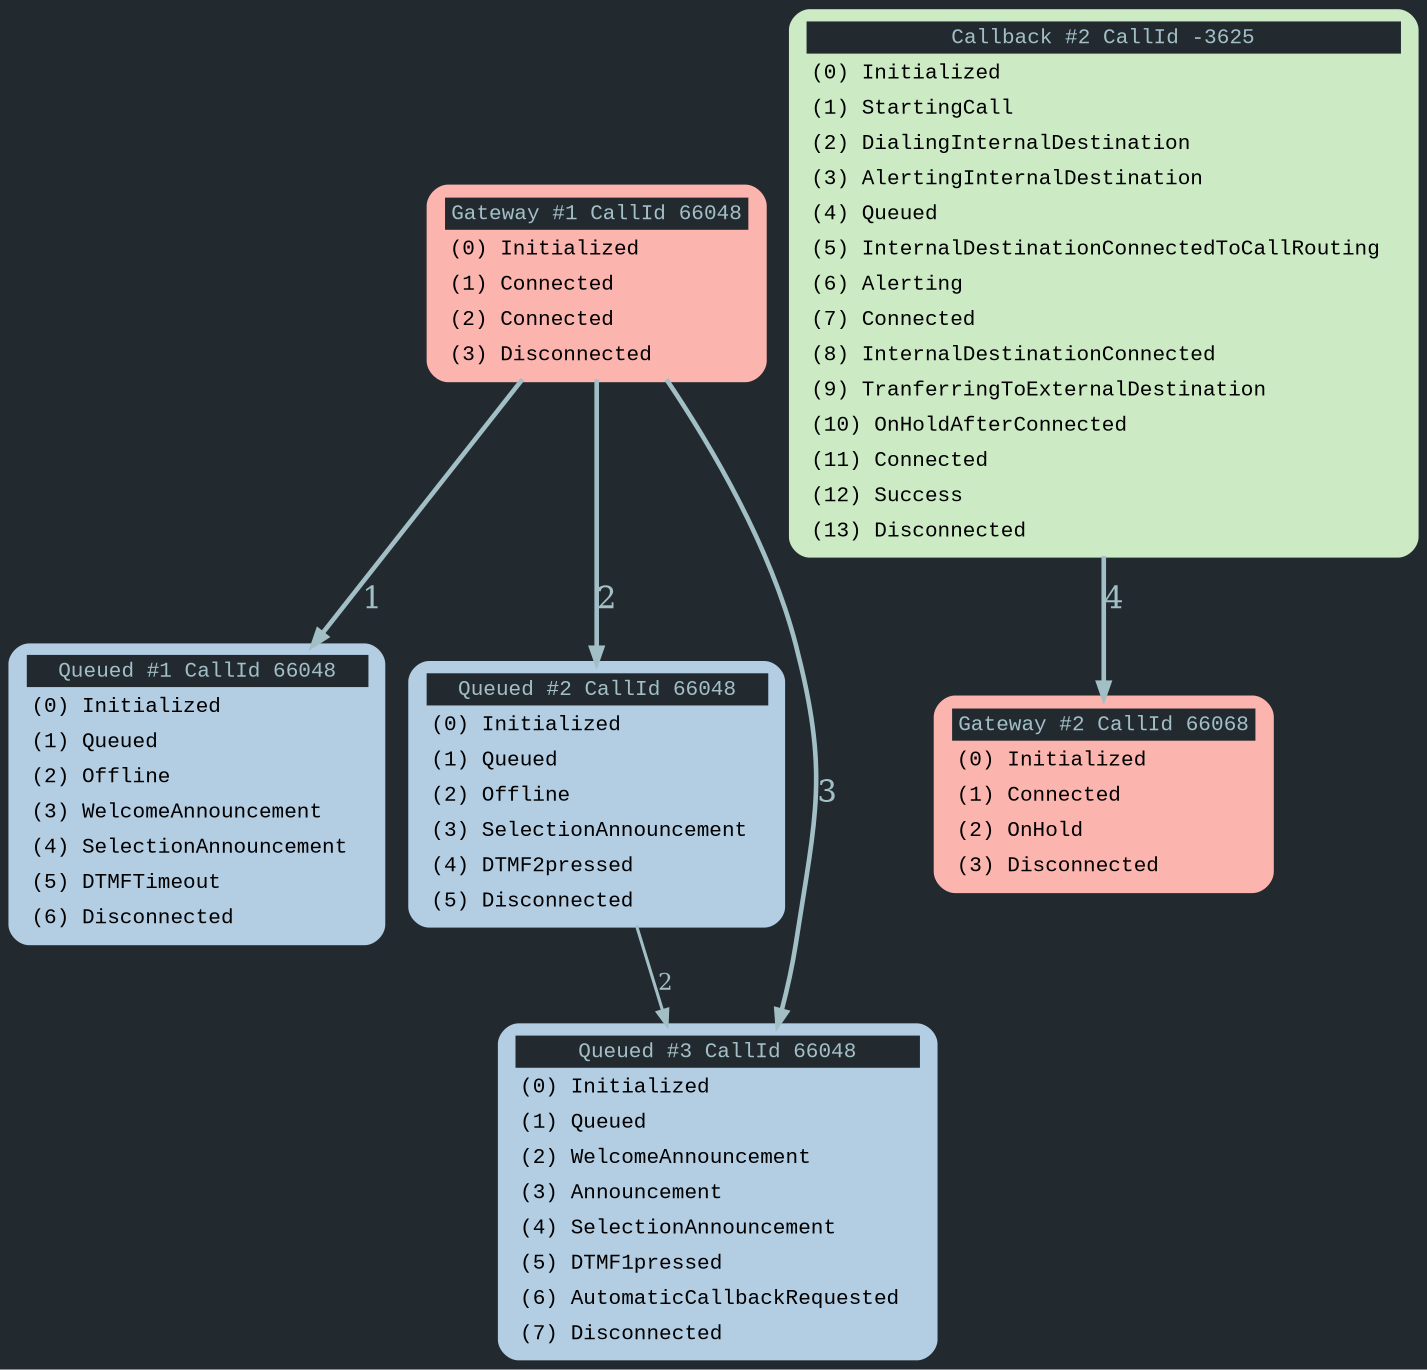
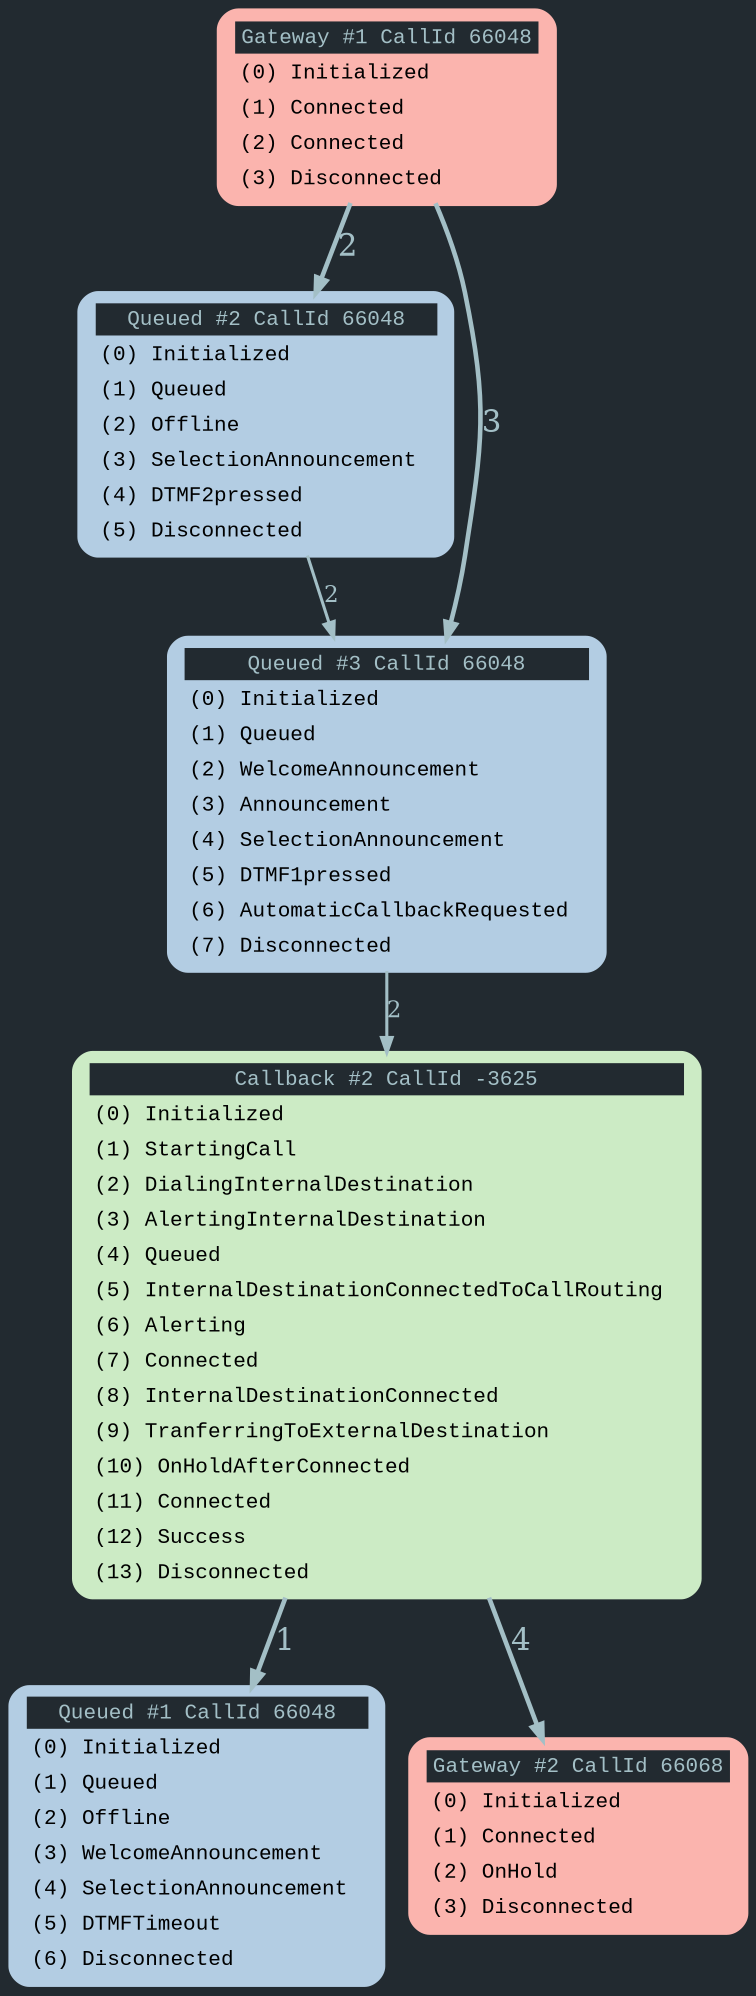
edge "Gateway #1 CallId 66048" -> "Queued #1 CallId 66048": now "Callback #2 CallId -3625" -> "Queued #1 CallId 66048"
edge "Queued #3 CallId 66048" -> "Callback #2 CallId -3625": added, label "2"
